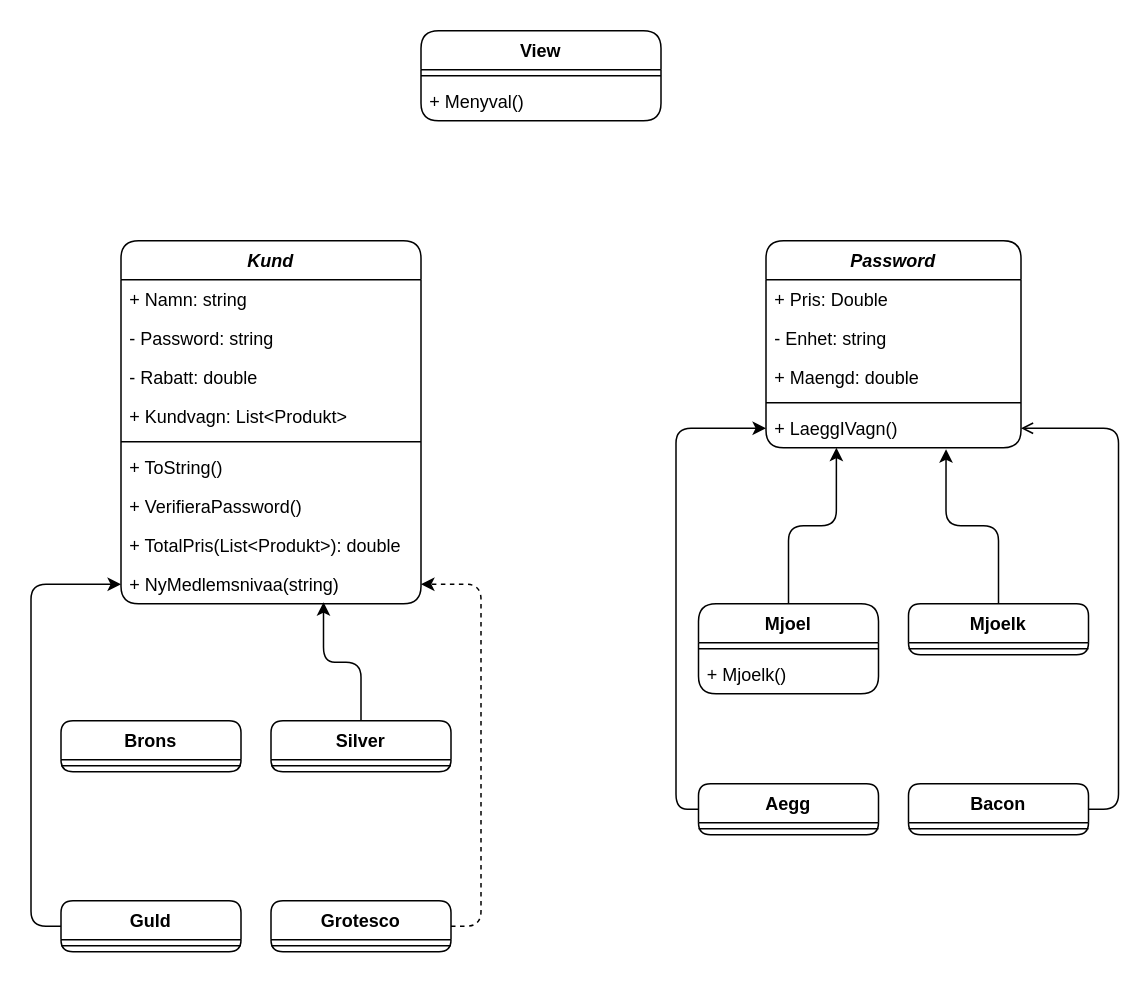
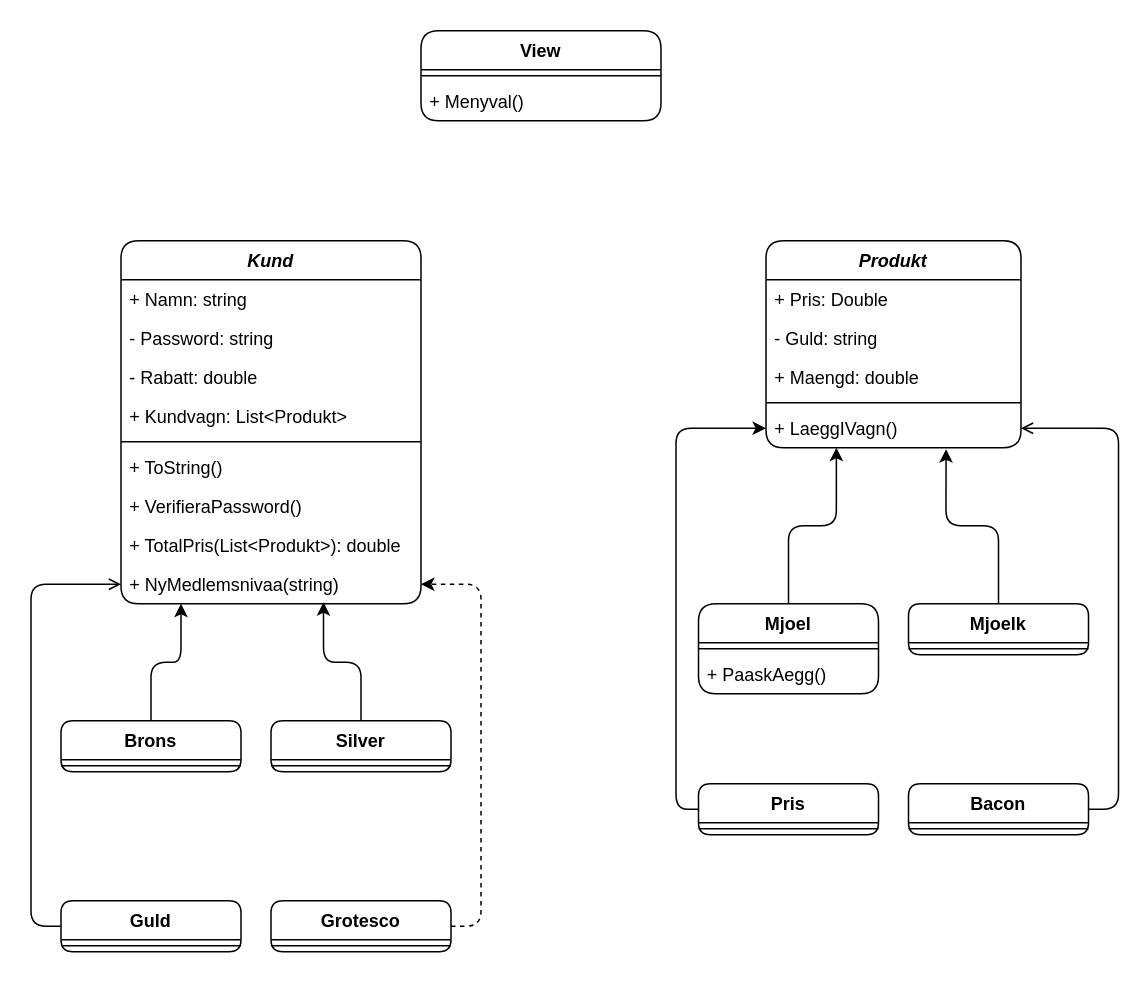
node "Password": label "Password" -> "Produkt"
node "- Enhet: string": label "- Enhet: string" -> "- Guld: string"
edge "Guld" -> "+ NyMedlemsnivaa(string)": arrowhead classic -> open
edge "Brons" -> "+ NyMedlemsnivaa(string)": added
node "+ Mjoelk()": label "+ Mjoelk()" -> "+ PaaskAegg()"
node "Aegg": label "Aegg" -> "Pris"
